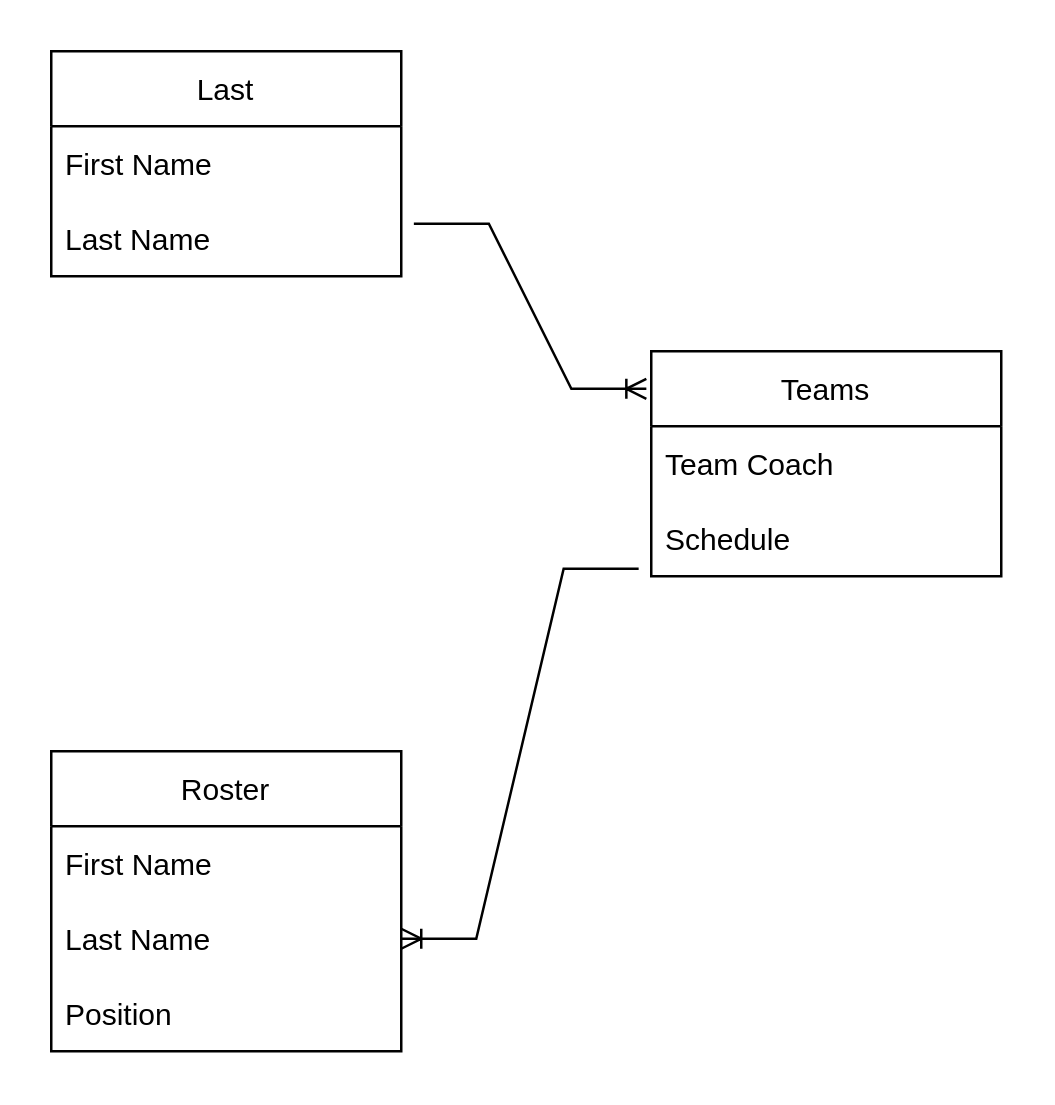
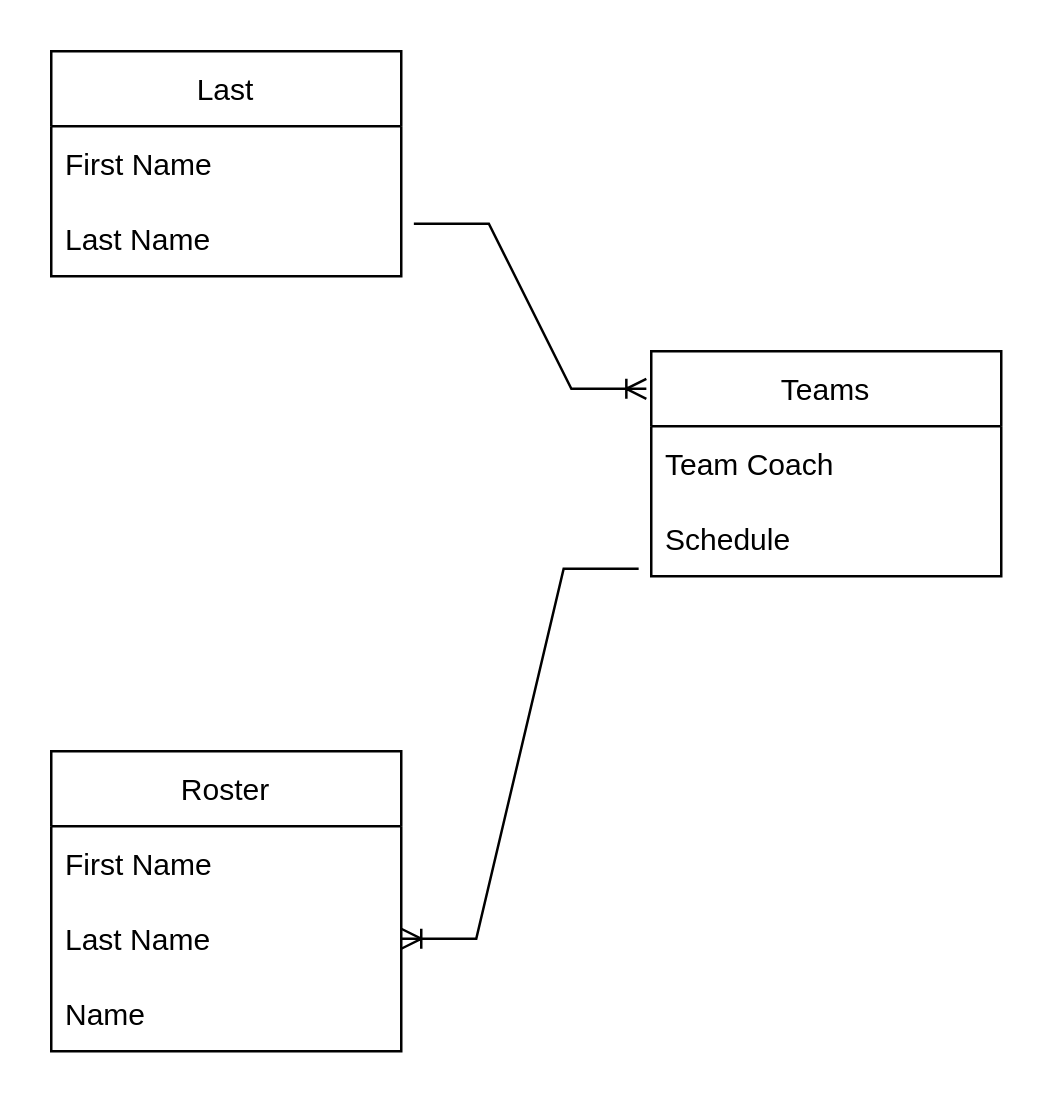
node "Position": label "Position" -> "Name"
